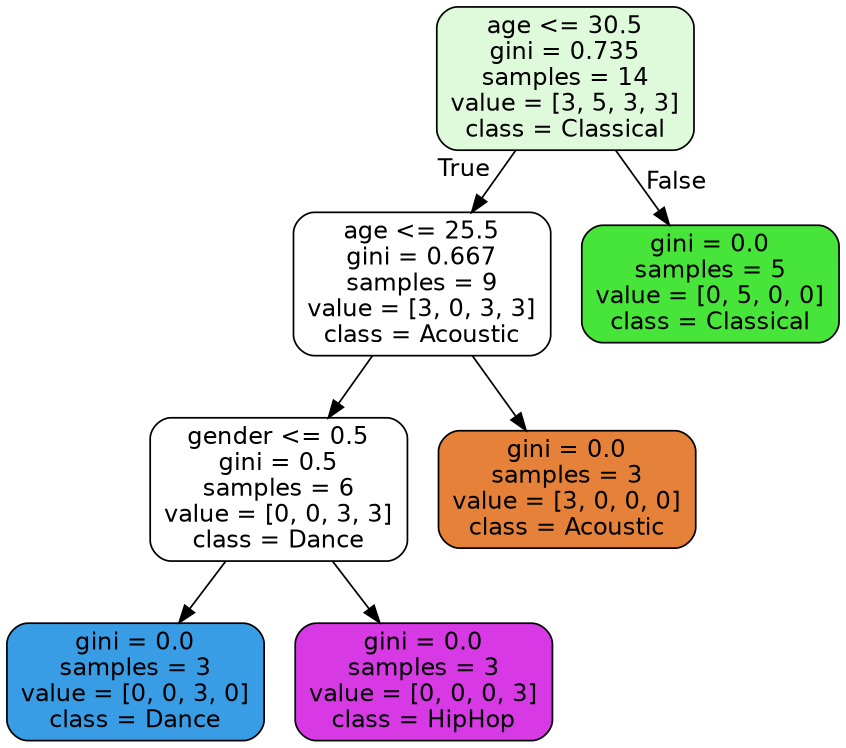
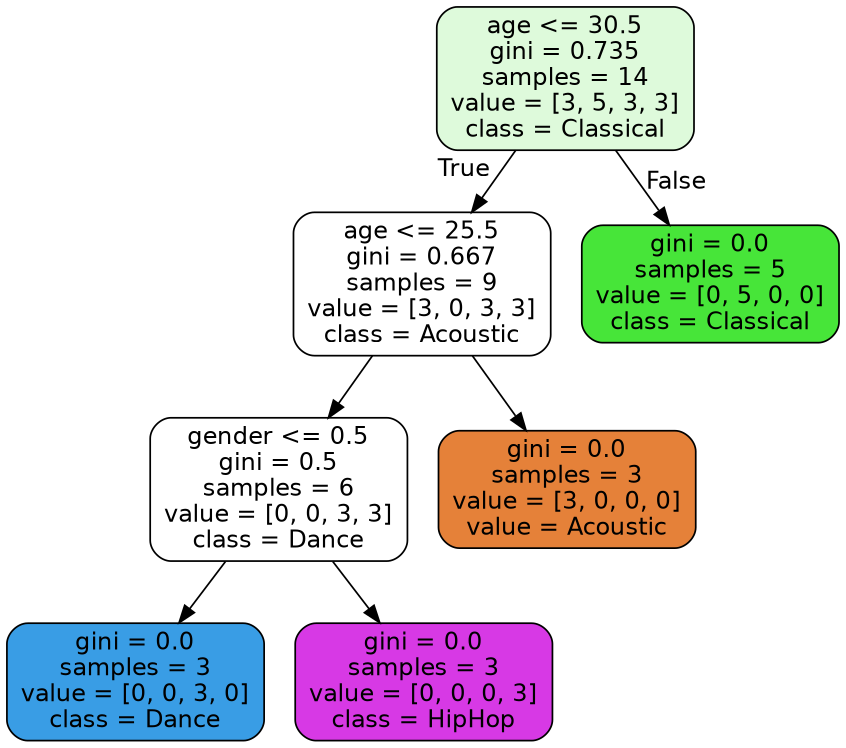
node "gini = 0.0 samples = 3 value = [3, 0, 0, 0] class = Acoustic": label "gini = 0.0 samples = 3 value = [3, 0, 0, 0] class = Acoustic" -> "gini = 0.0 samples = 3 value = [3, 0, 0, 0] value = Acoustic"
